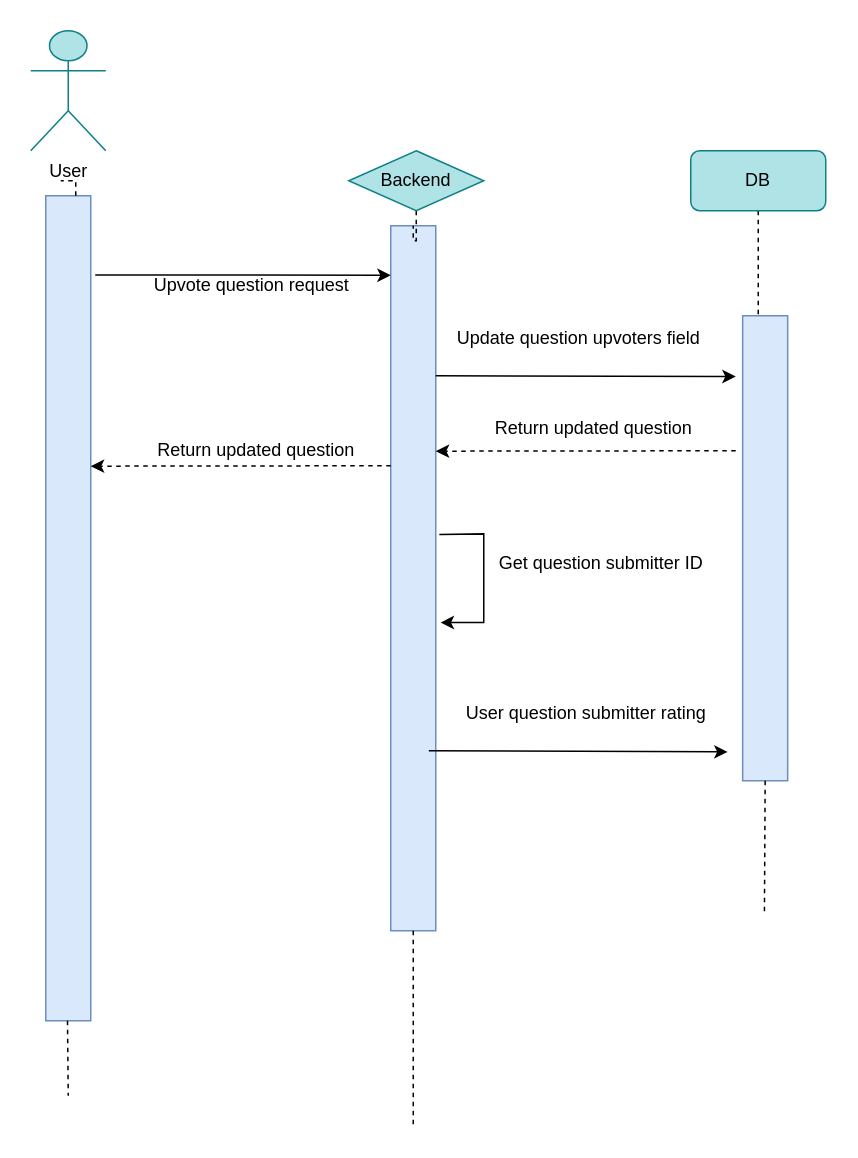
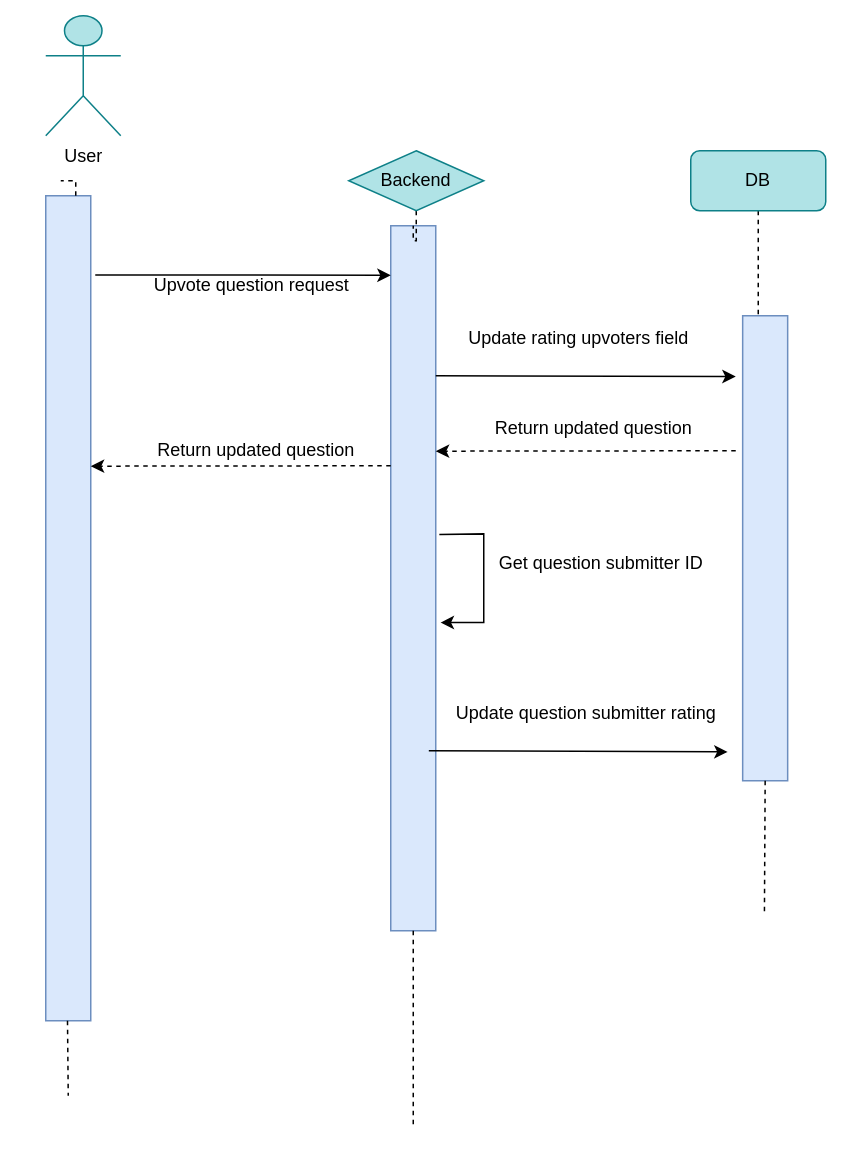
node "User": moved (68, 91) -> (83, 76)
node "Update question upvoters field": label "Update question upvoters field" -> "Update rating upvoters field"
node "User question submitter rating": label "User question submitter rating" -> "Update question submitter rating"
